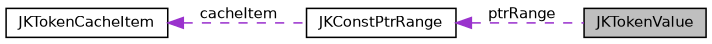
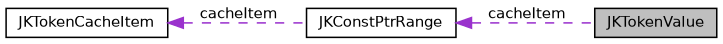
edge "JKTokenValue" -> "JKConstPtrRange": label " ptrRange" -> " cacheItem"
